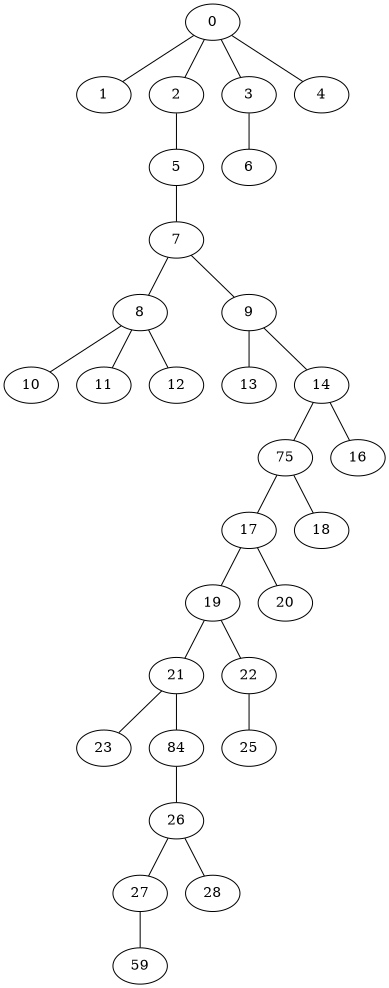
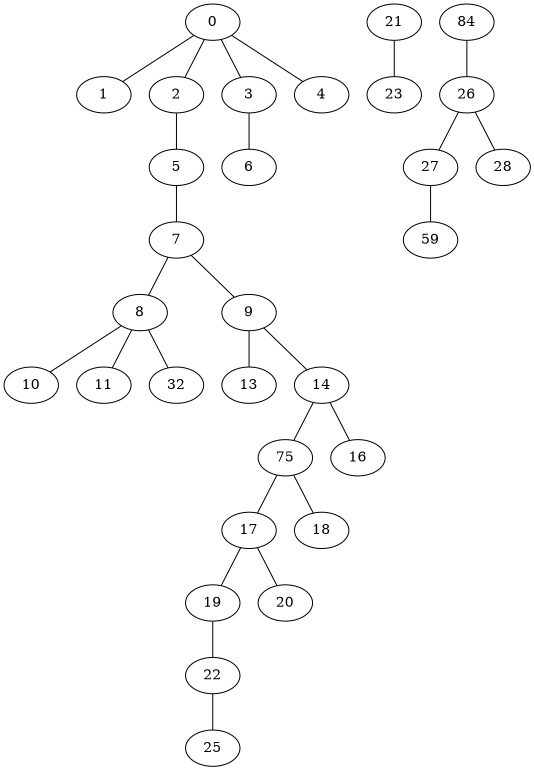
node "12": label "12" -> "32"
edge "19" -- "21": removed
edge "21" -- "84": removed
